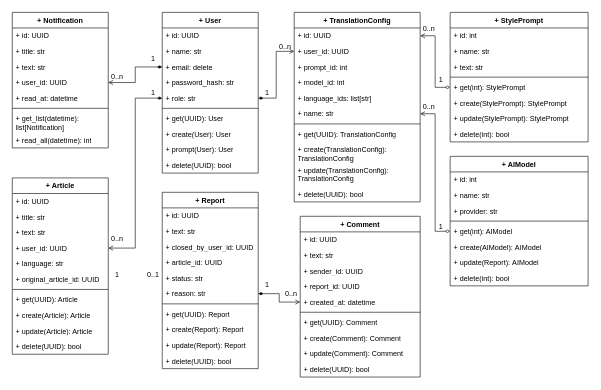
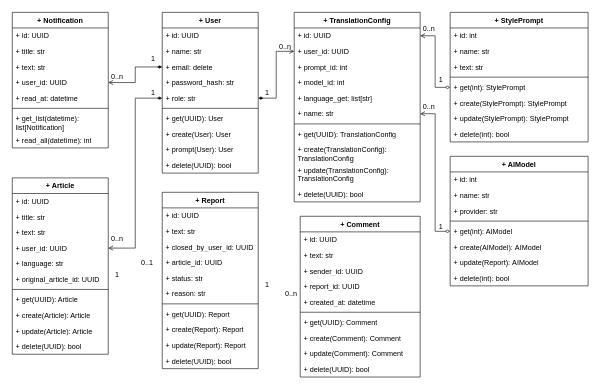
node "+ language_ids: list[str]": label "+ language_ids: list[str]" -> "+ language_get: list[str]"
node "0..1": moved (153, 275) -> (147, 263)
edge "+ reason: str" -- "+ created_at: datetime": removed
